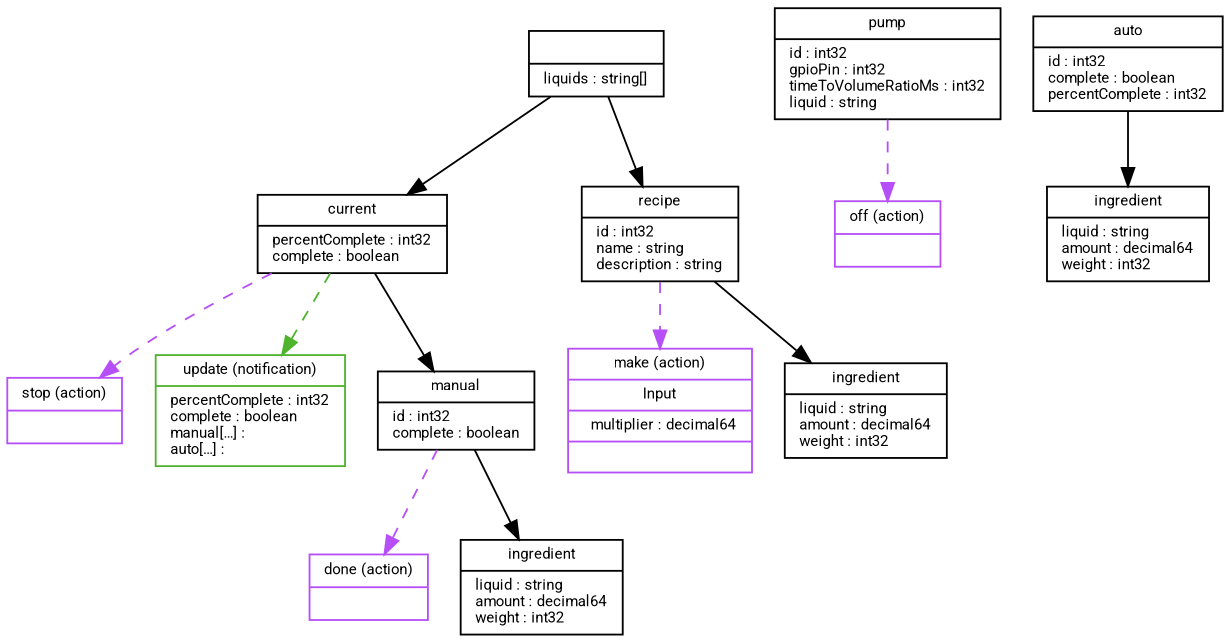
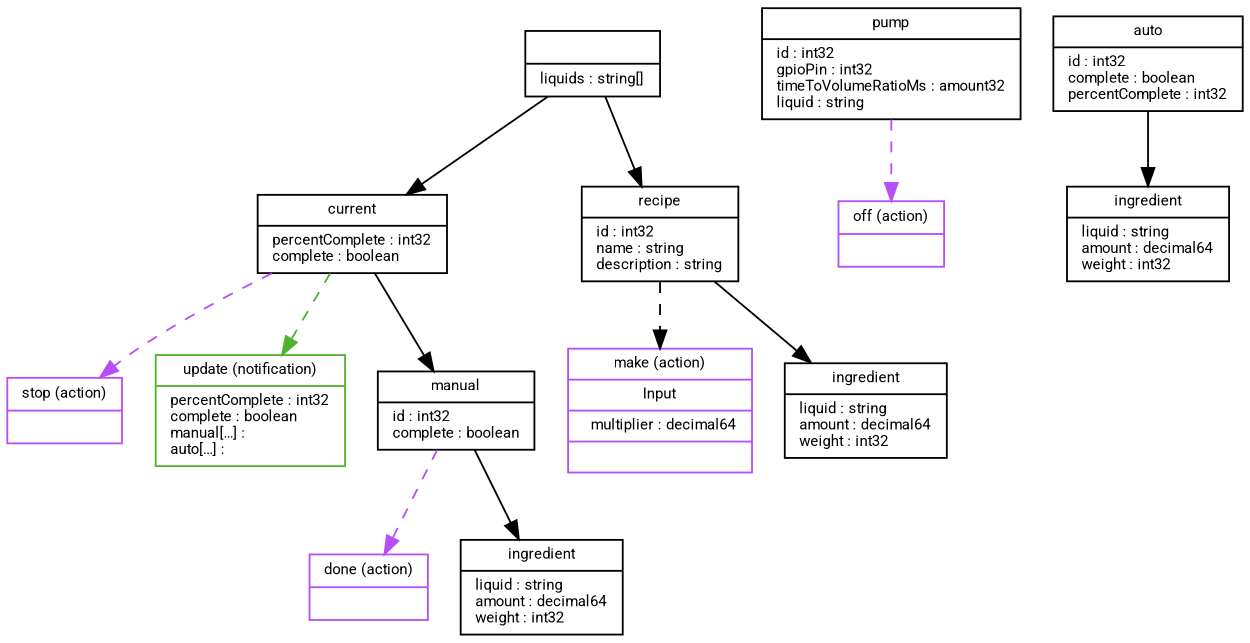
node "pump": text "timeToVolumeRatioMs : int32" -> "timeToVolumeRatioMs : amount32"
edge "recipe" -> "make (action)": color #b64ff7 -> black
